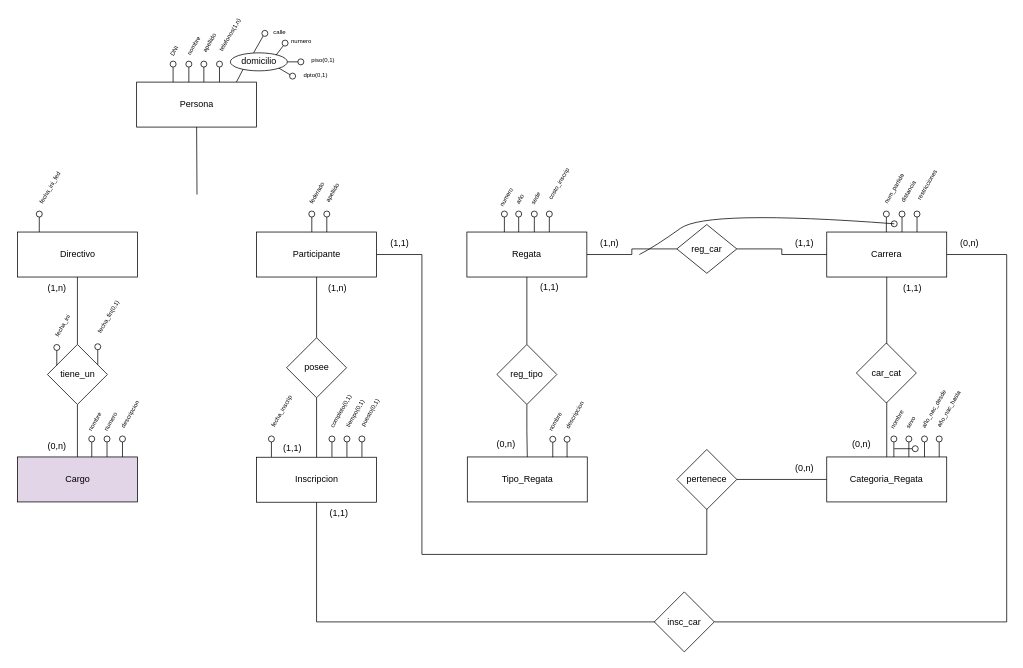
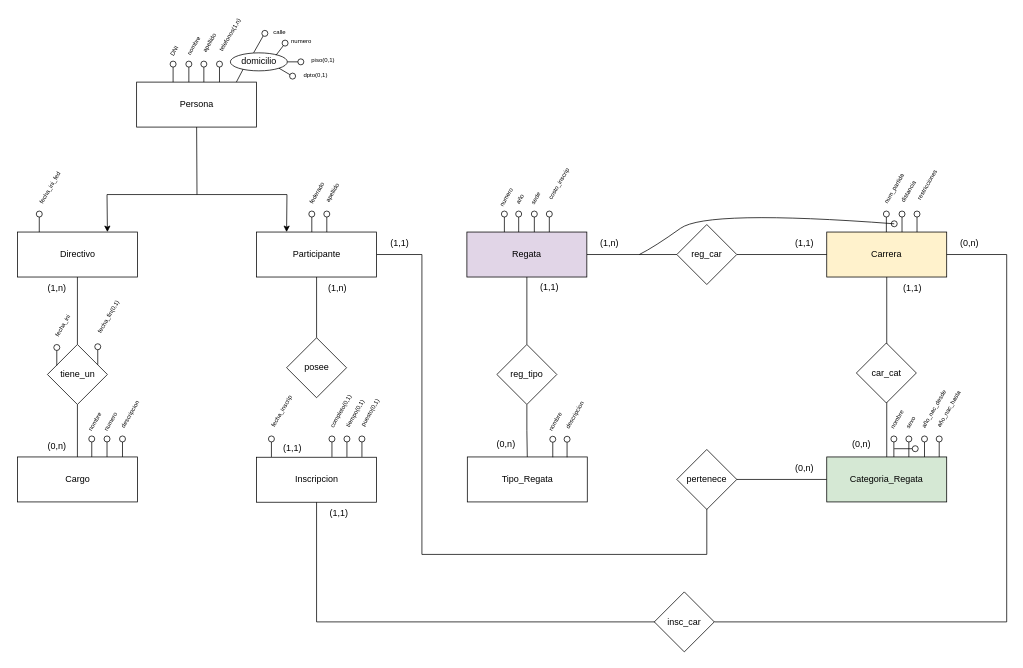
edge "Directivo" -- "Participante": added
node "reg_car": size 60x49 -> 60x60
node "Regata": fillcolor #ffffff -> #e1d5e7
node "Carrera": fillcolor #ffffff -> #fff2cc
edge "posee" -- "Inscripcion": removed
node "Cargo": fillcolor #e1d5e7 -> #ffffff
node "Categoria_Regata": fillcolor #ffffff -> #d5e8d4
